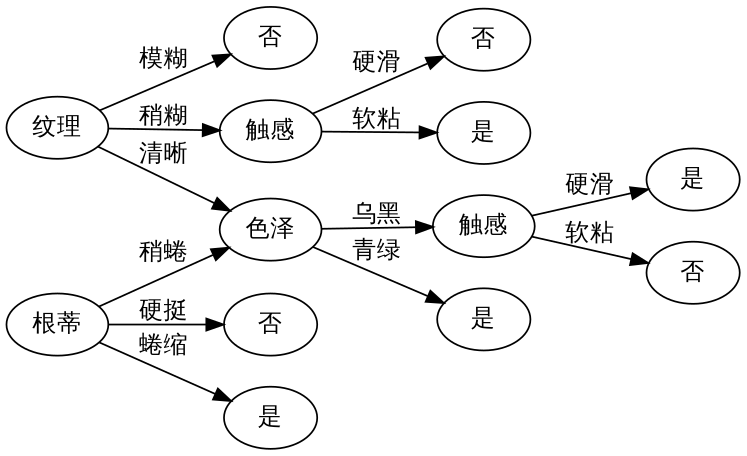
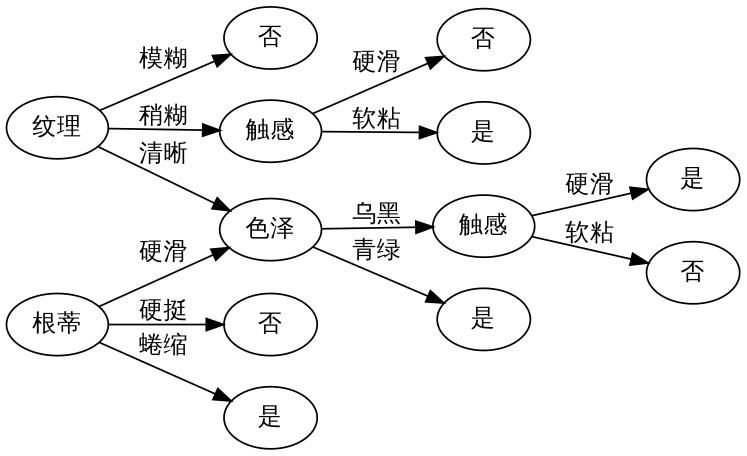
edge "根蒂" -> "色泽": label "稍蜷" -> "硬滑"
